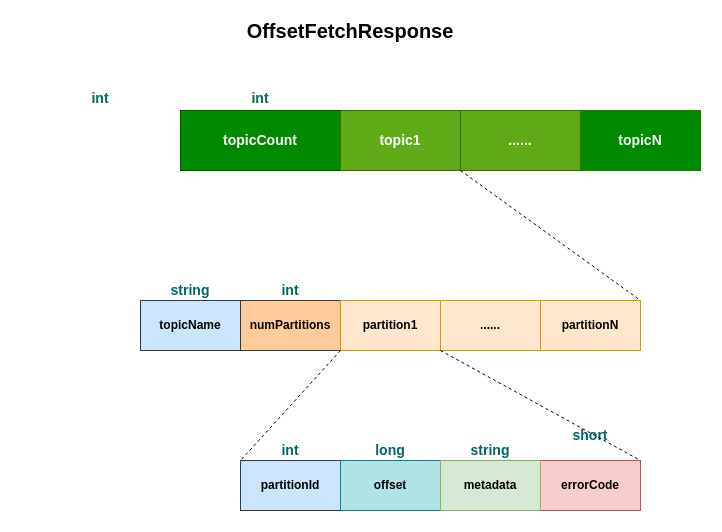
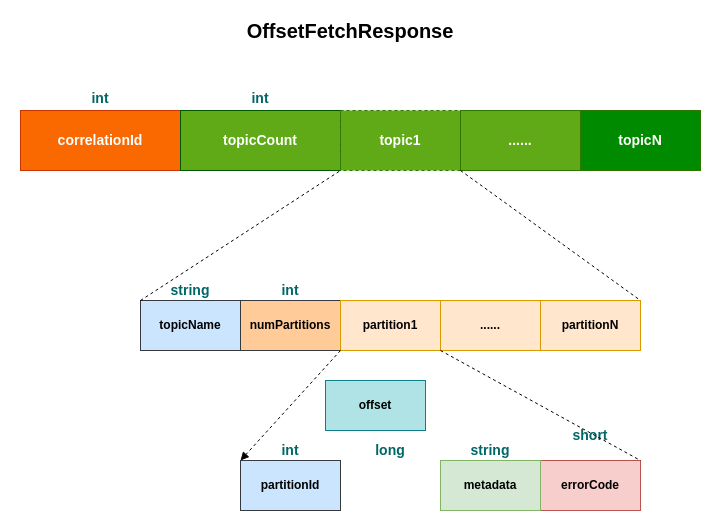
node "correlationId": added
node "topicCount": fillcolor #008a00 -> #60a917
node "topic1": style solid -> dashed
edge "topicCount" -- "topicName": added
edge "partition1" -- "partitionId": arrowhead none -> block
node "offset": moved (391, 486) -> (376, 406)
